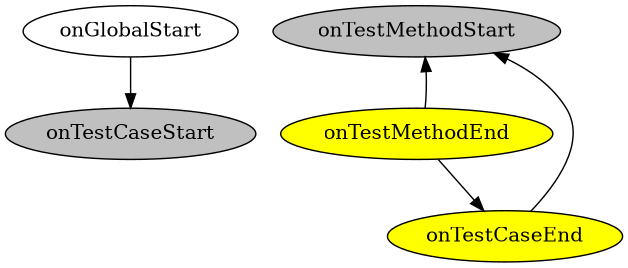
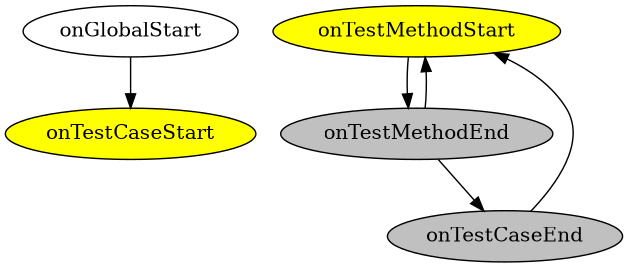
node "onTestMethodStart": fillcolor gray -> yellow
edge "onTestMethodStart" -> "onTestMethodEnd": added
node "onTestCaseStart": fillcolor gray -> yellow
node "onTestMethodEnd": fillcolor yellow -> gray
node "onTestCaseEnd": fillcolor yellow -> gray
